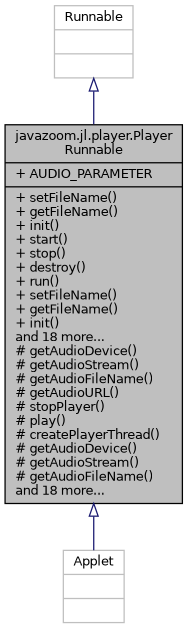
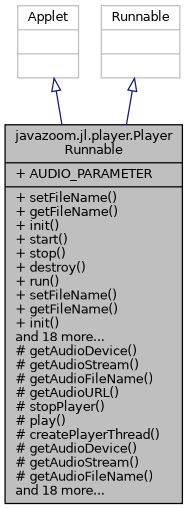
edge "Applet" -> "javazoom.jl.player.Player": reversed
